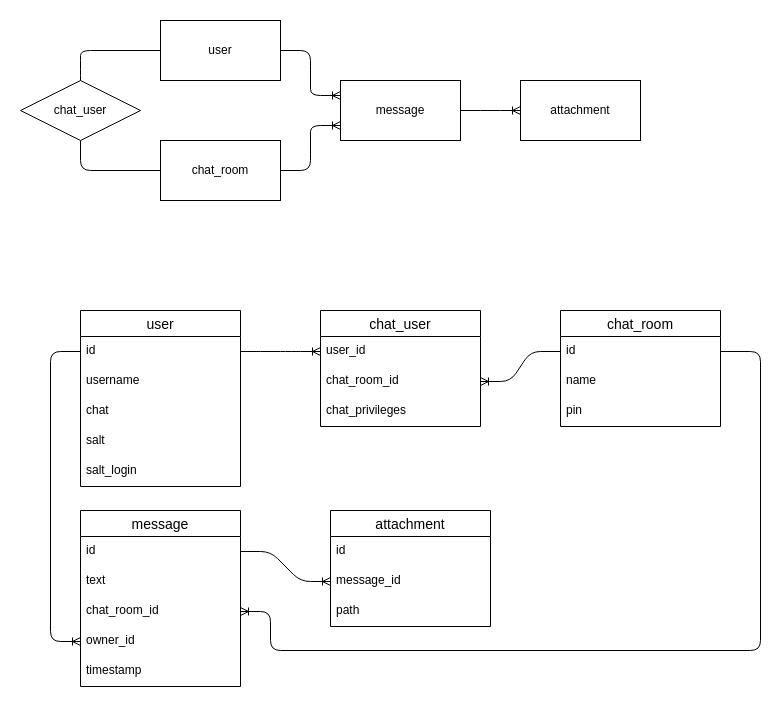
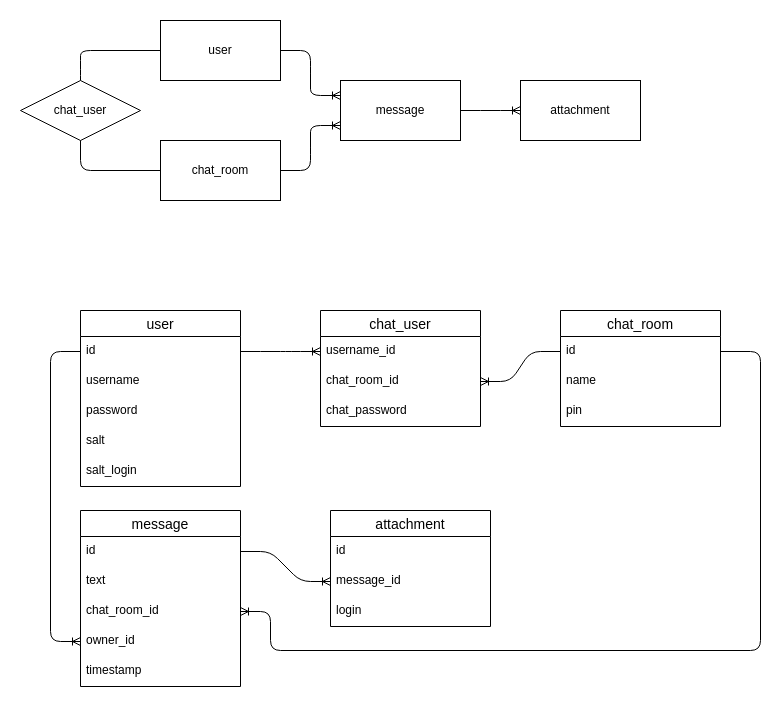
node "user_id": label "user_id" -> "username_id"
node "chat": label "chat" -> "password"
node "chat_privileges": label "chat_privileges" -> "chat_password"
node "path": label "path" -> "login"
